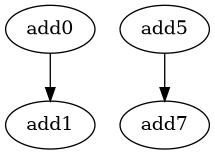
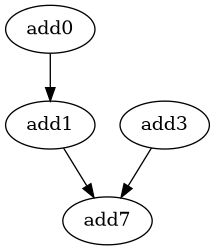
node "add5": label "add5" -> "add3"
edge "add1" -> "add7": added
